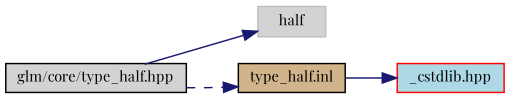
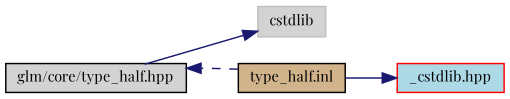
node "half": label "half" -> "cstdlib"
edge "glm/core/type_half.hpp" -> "type_half.inl": reversed
